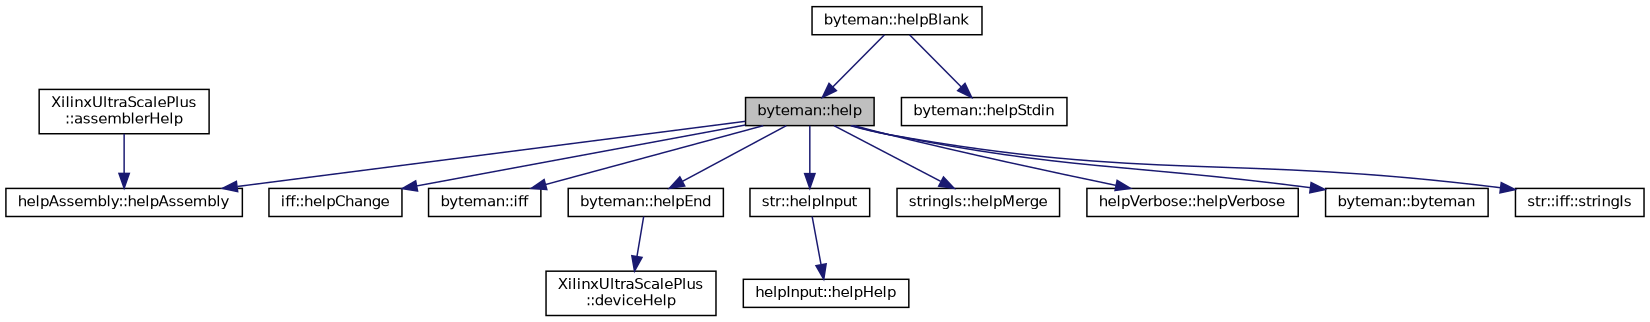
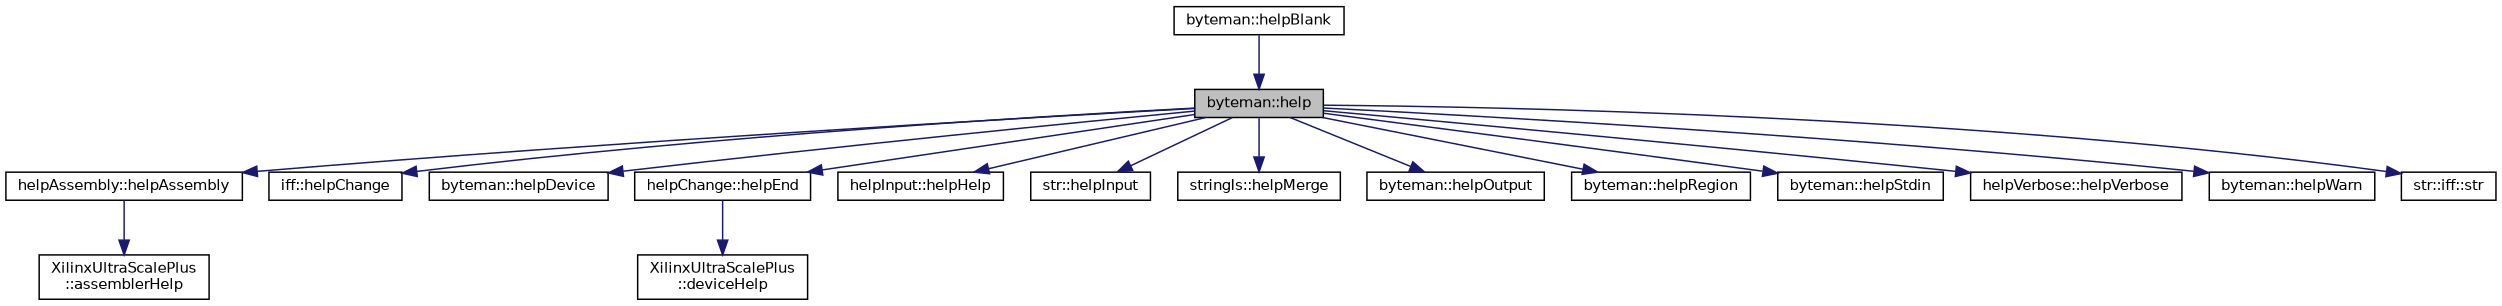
edge "byteman::helpBlank" -> "byteman::helpStdin": now "byteman::help" -> "byteman::helpStdin"
edge "XilinxUltraScalePlus ::assemblerHelp" -> "helpAssembly::helpAssembly": reversed
node "byteman::helpOutput": added
node "byteman::helpRegion": added
node "byteman::iff": label "byteman::iff" -> "byteman::helpDevice"
node "byteman::helpEnd": label "byteman::helpEnd" -> "helpChange::helpEnd"
node "byteman::byteman": label "byteman::byteman" -> "byteman::helpWarn"
node "str::iff::stringIs": label "str::iff::stringIs" -> "str::iff::str"
edge "str::helpInput" -> "helpInput::helpHelp": now "byteman::help" -> "helpInput::helpHelp"
